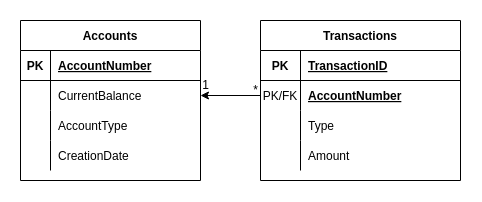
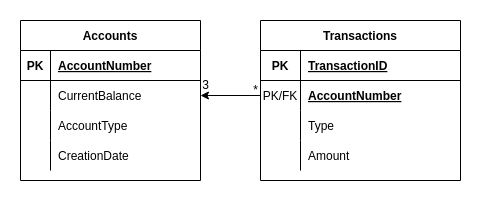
node "1": label "1" -> "3"
